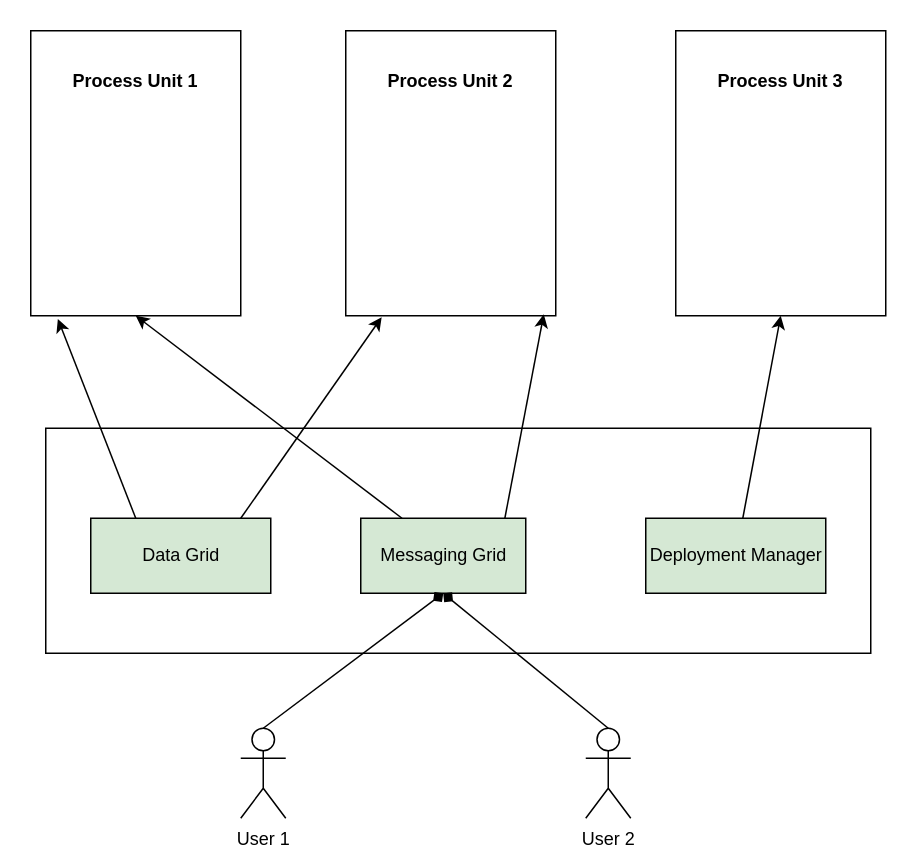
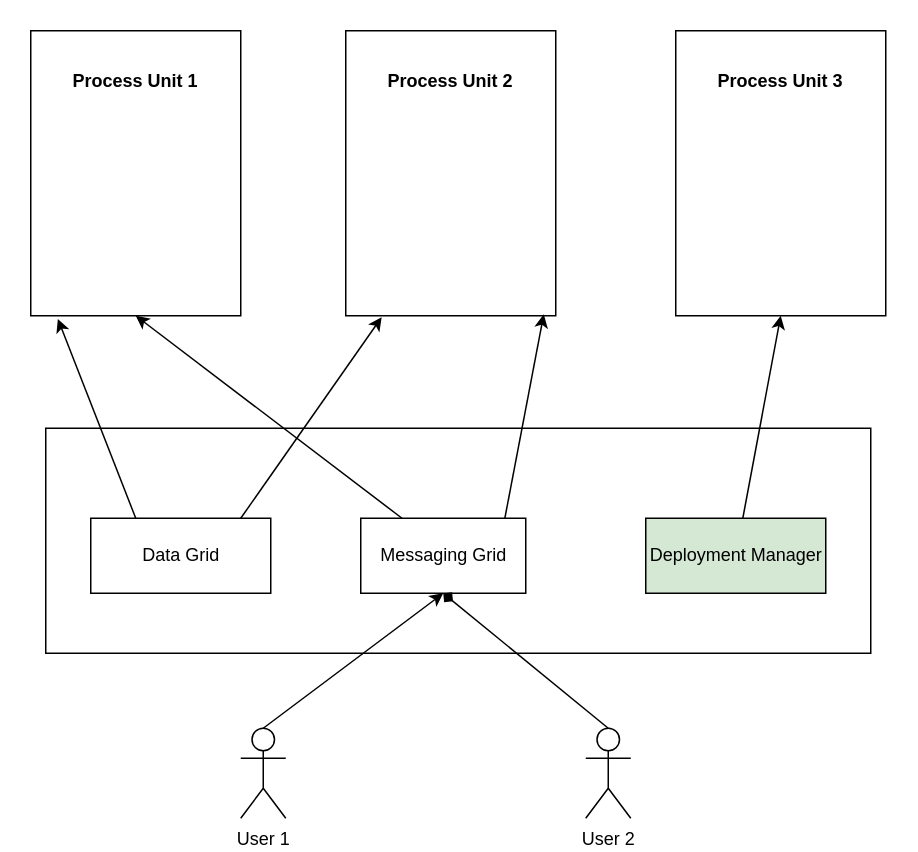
node "Data Grid": fillcolor #d5e8d4 -> #ffffff
node "Messaging Grid": fillcolor #d5e8d4 -> #ffffff
edge "User 1" -> "Messaging Grid": arrowhead diamond -> classic
